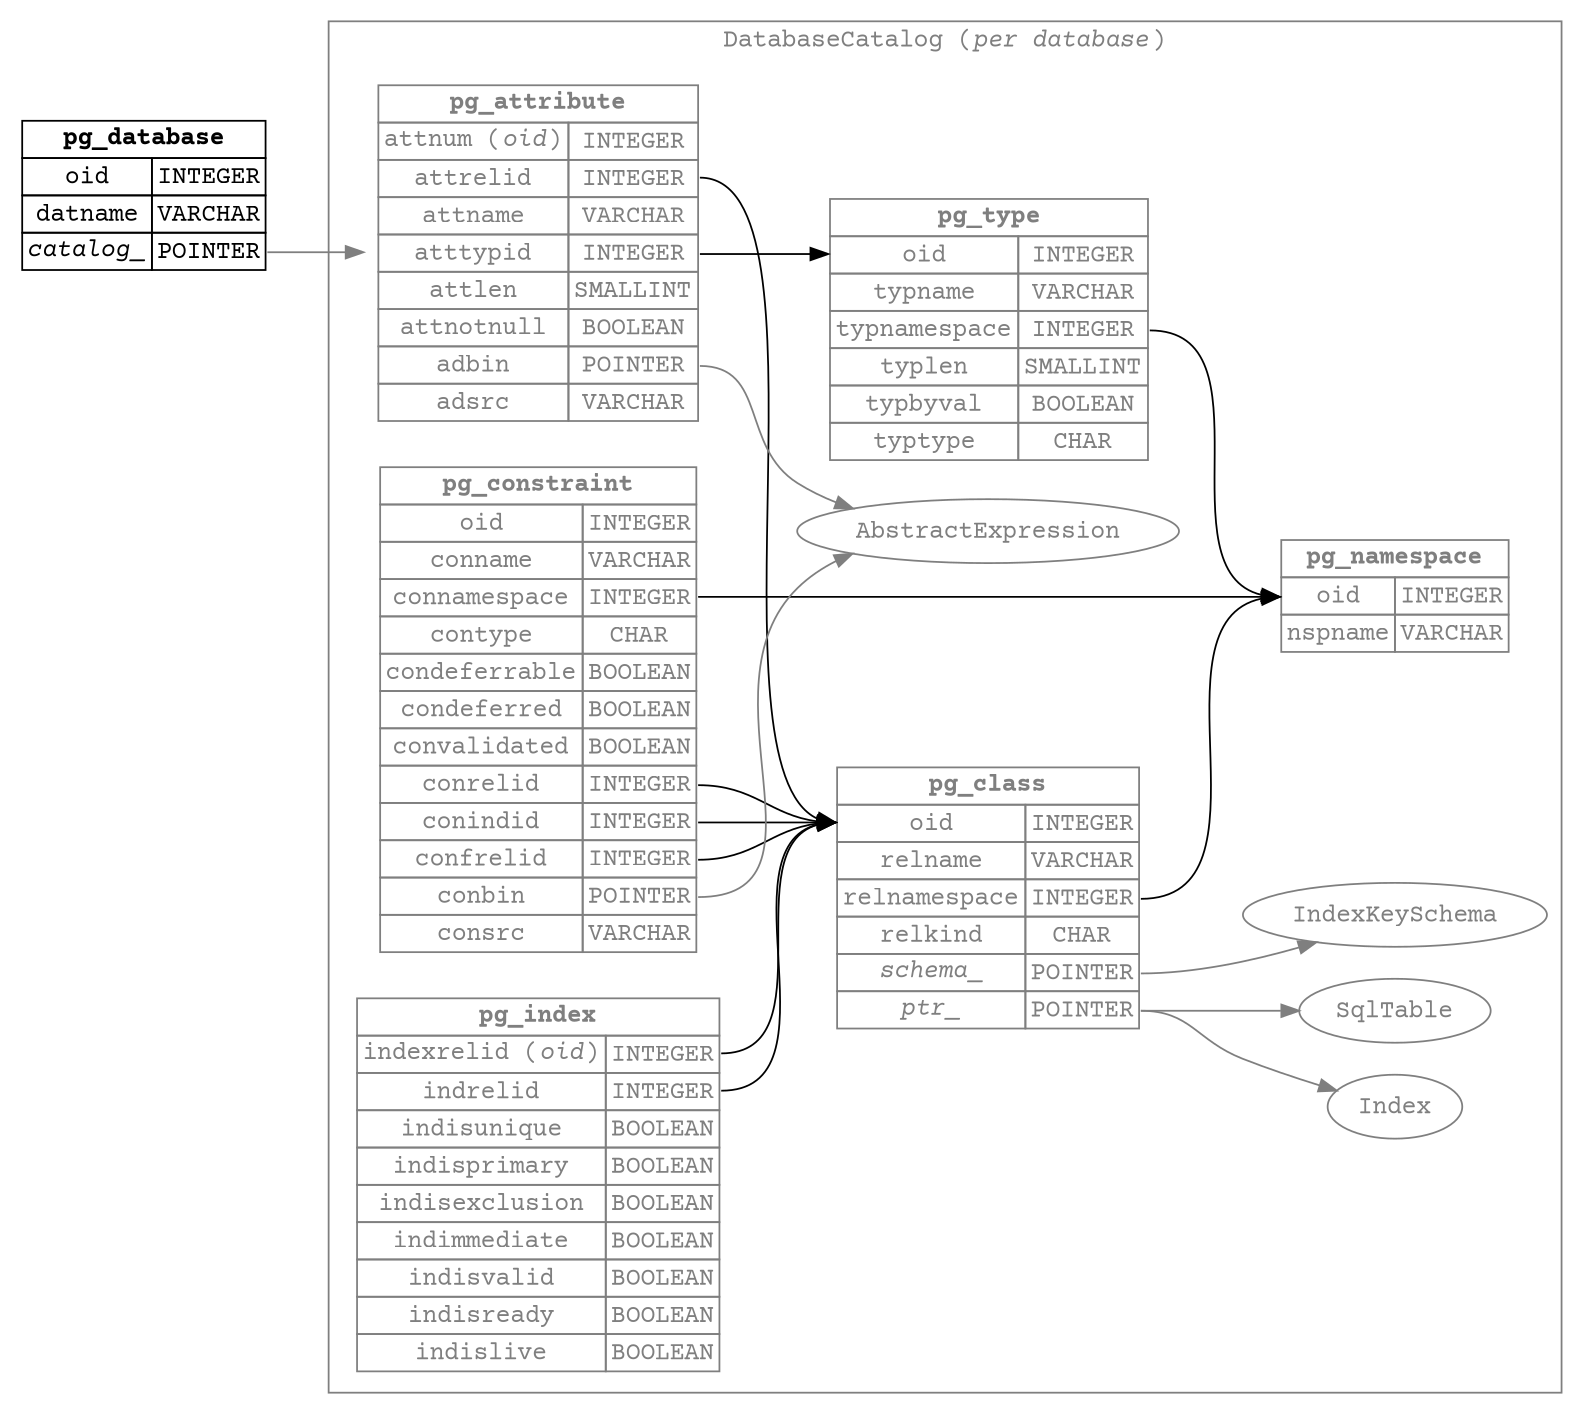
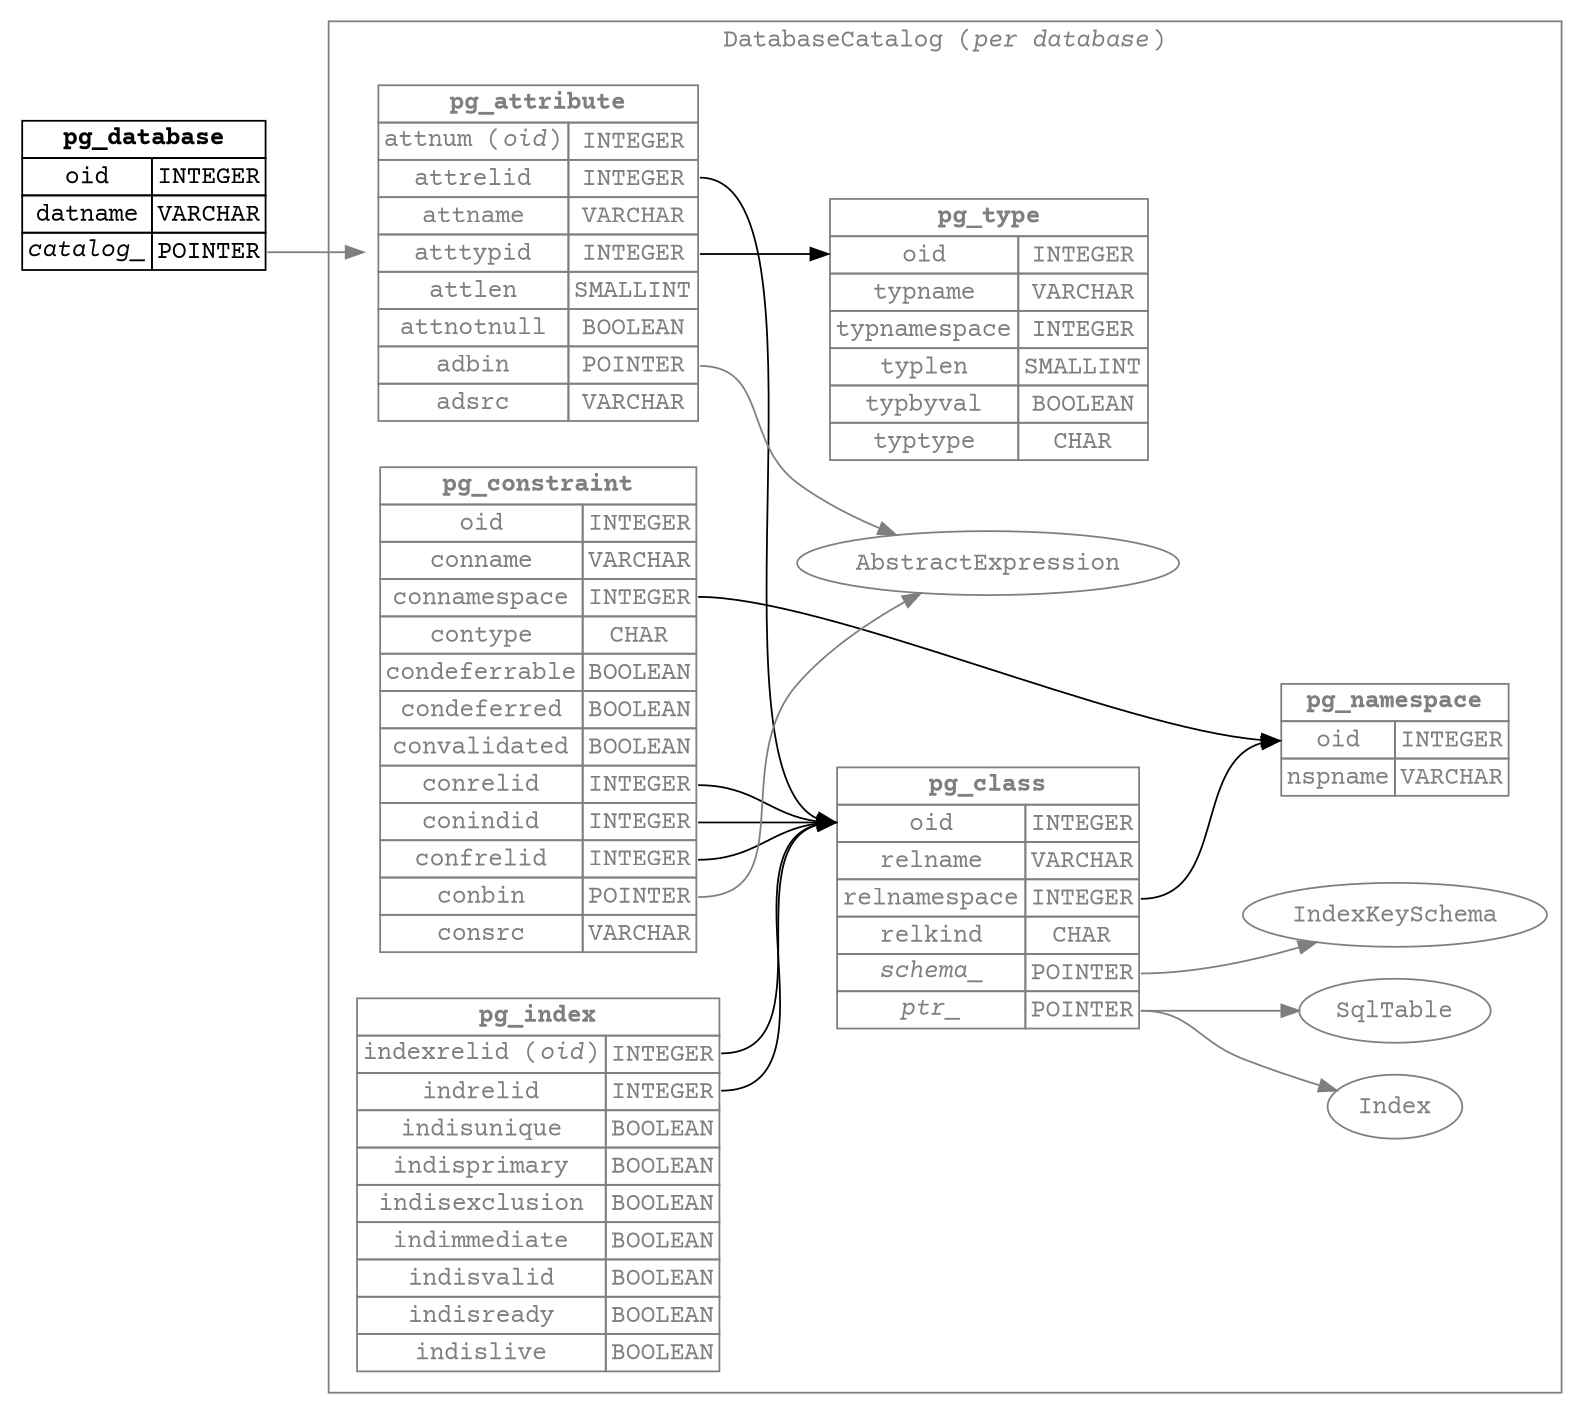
edge "pg_type" -> "pg_namespace": removed
